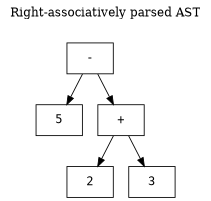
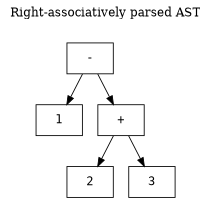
node "5": label "5" -> "1"
